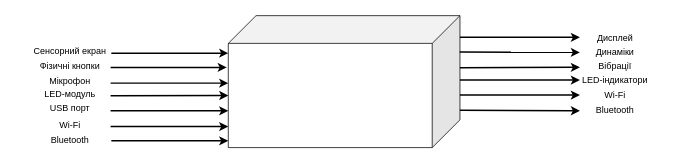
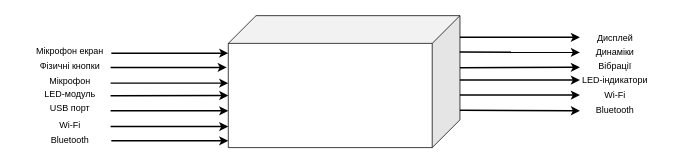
node "Сенсорний екран": label "Сенсорний екран" -> "Мікрофон екран"
